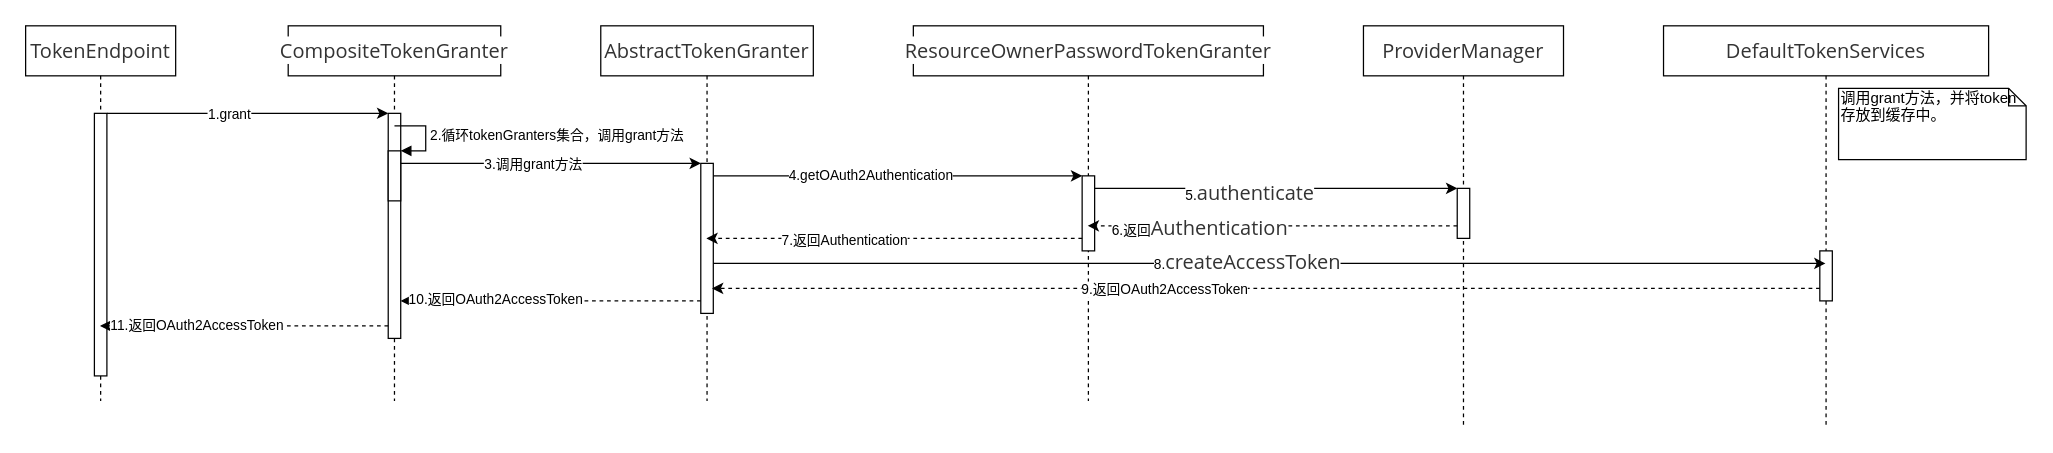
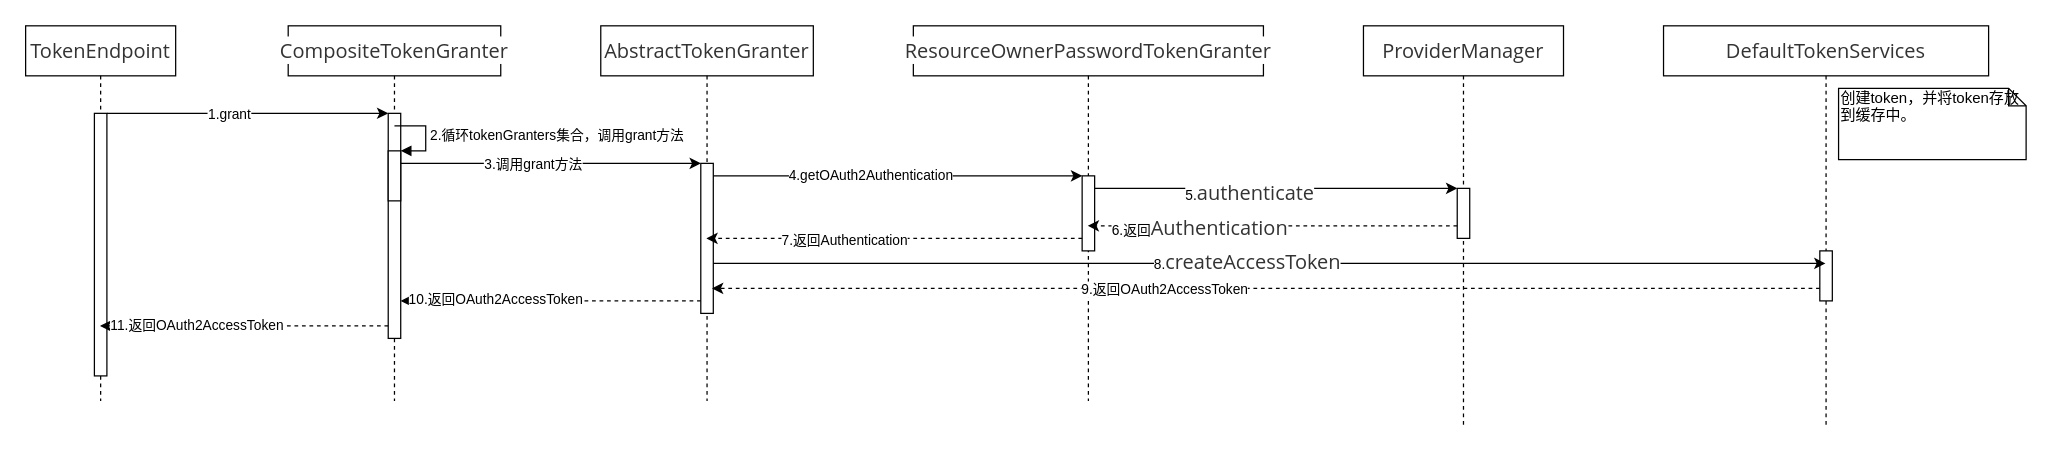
node "调用grant方法，并将token存放到缓存中。": label "调用grant方法，并将token存放到缓存中。" -> "创建token，并将token存放到缓存中。"
